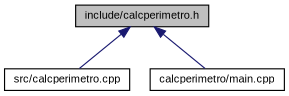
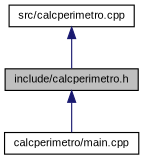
edge "src/calcperimetro.cpp" -> "include/calcperimetro.h": reversed
